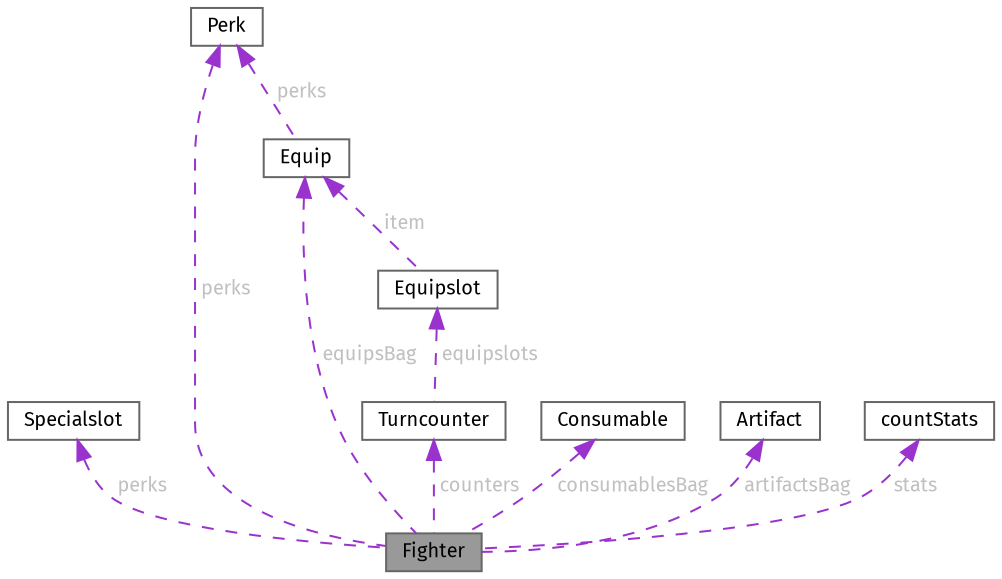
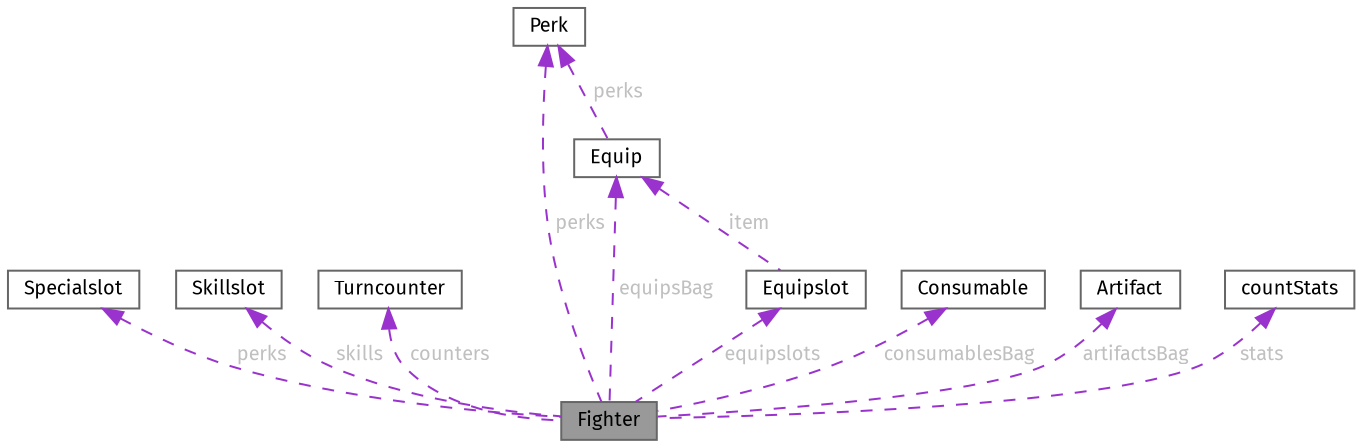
node "Skillslot": added
edge "Turncounter" -> "Equipslot": now "Fighter" -> "Equipslot"
